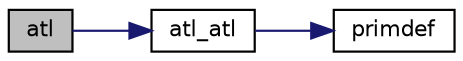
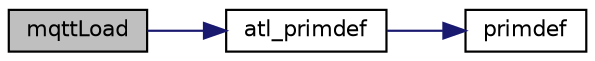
node "atl": label "atl" -> "mqttLoad"
node "atl_atl": label "atl_atl" -> "atl_primdef"
